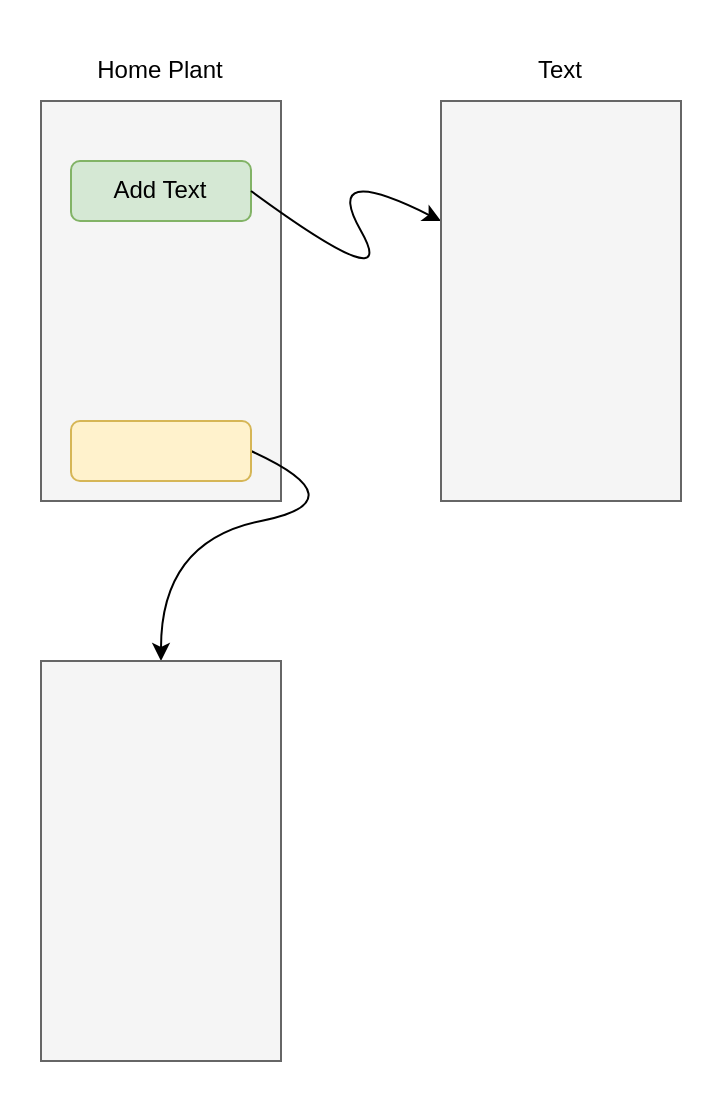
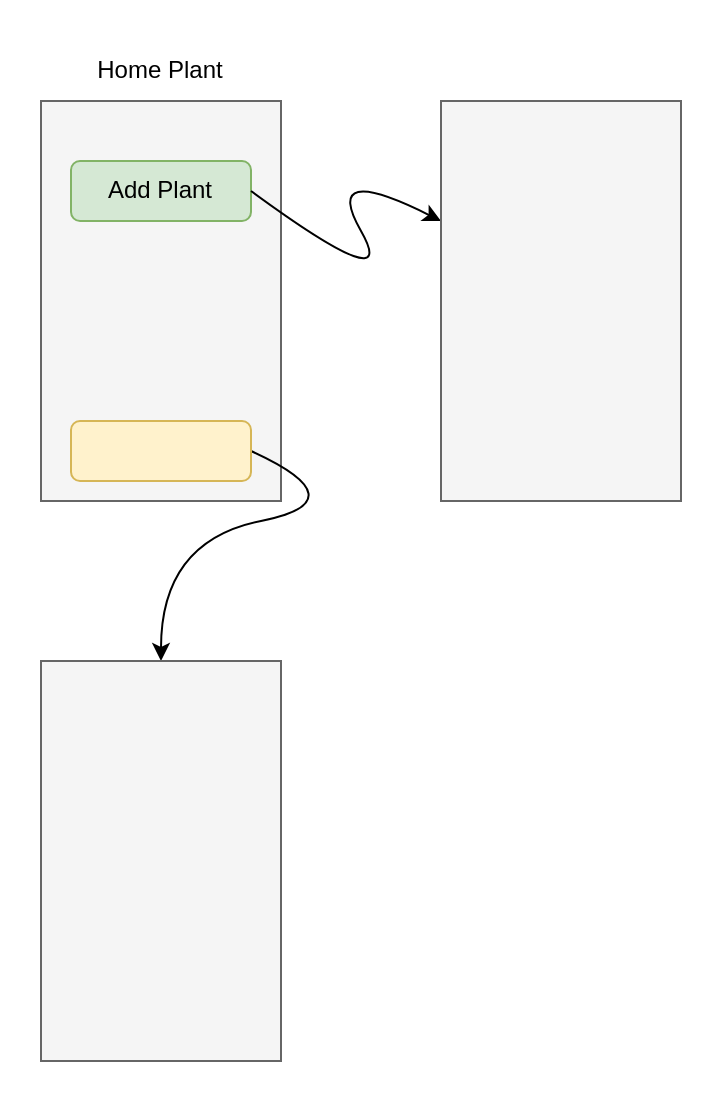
node "Text": removed
node "Add Text": label "Add Text" -> "Add Plant"
